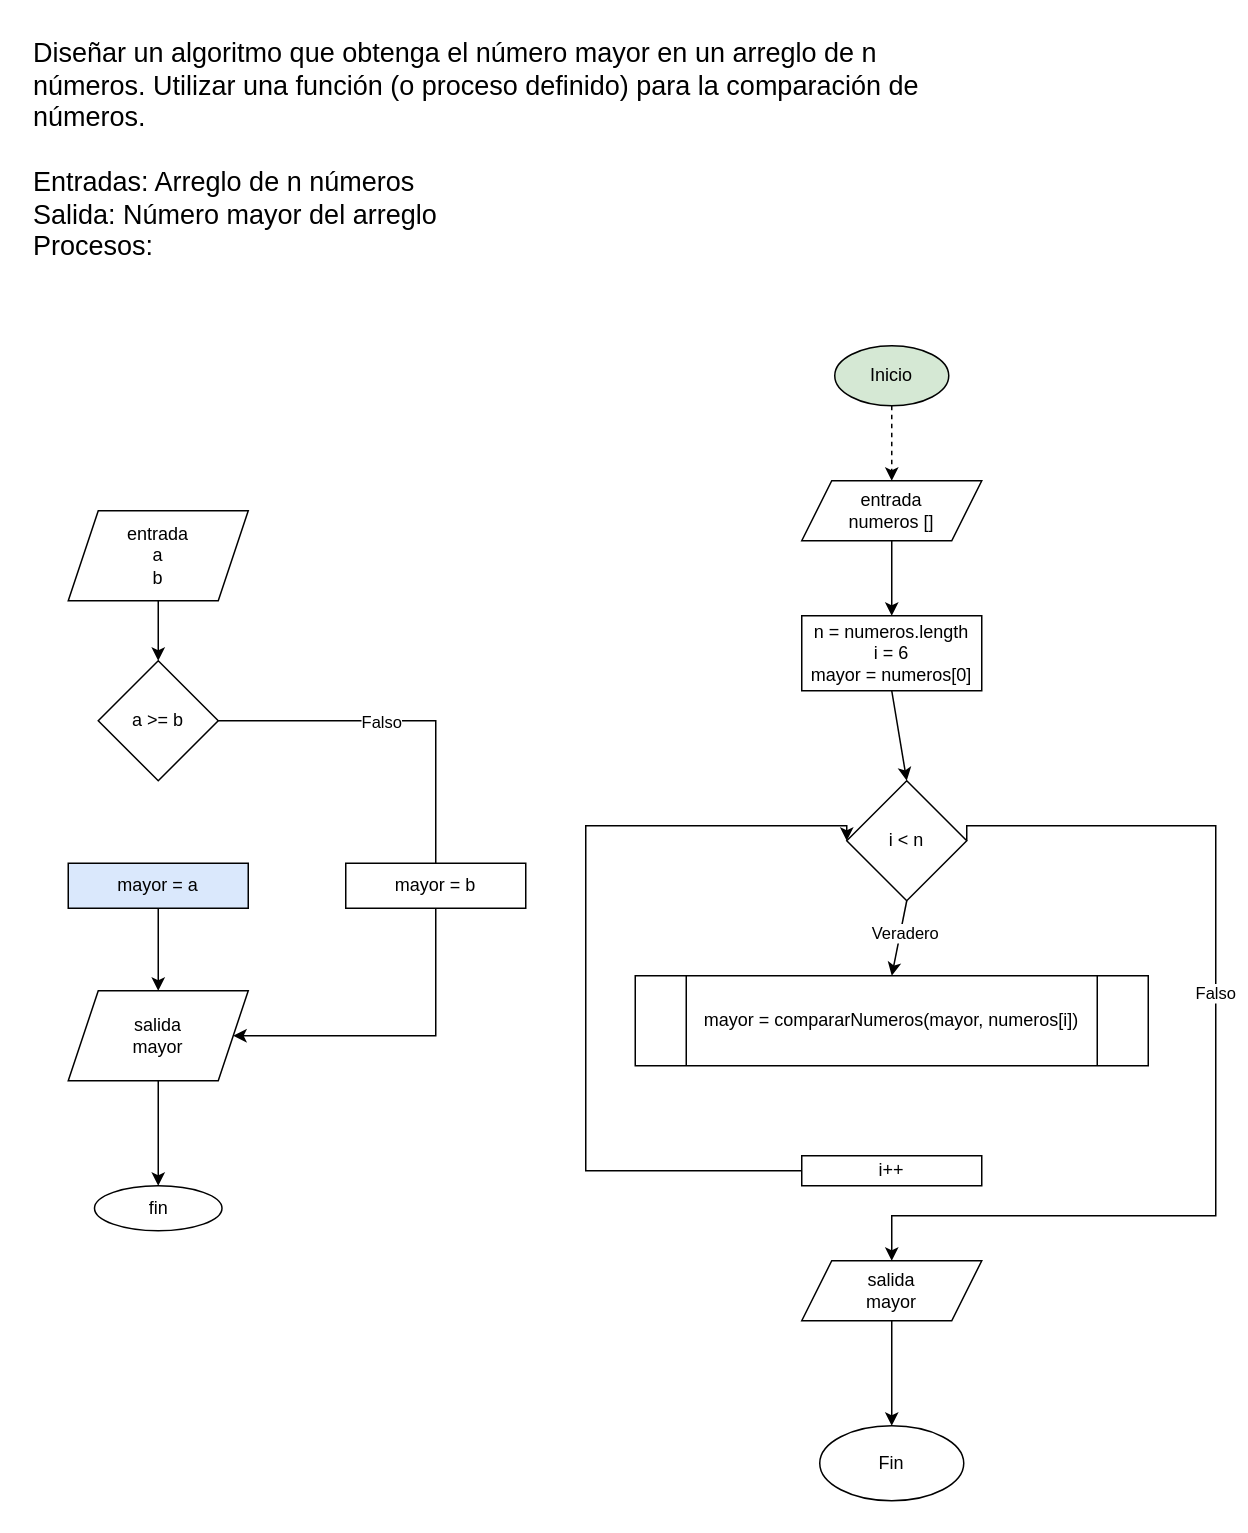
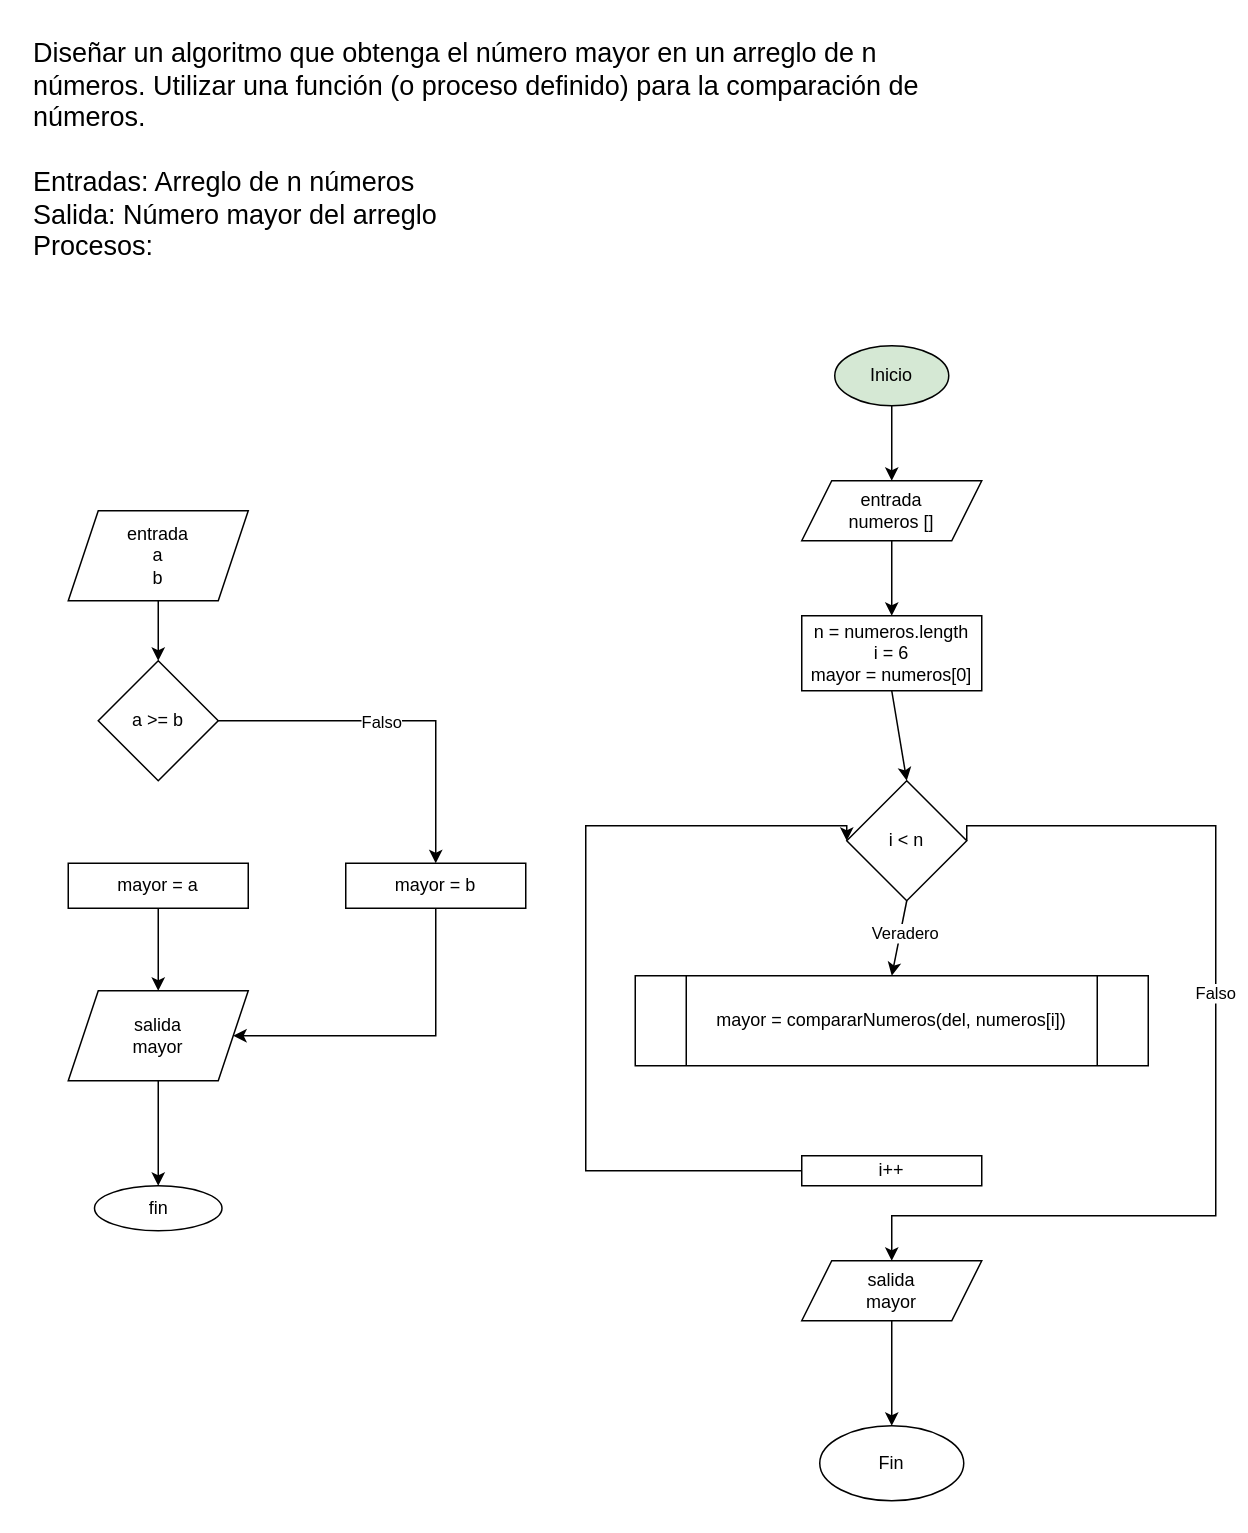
edge "Inicio" -> "entrada numeros []": style dashed -> solid
edge "a >= b" -- "mayor = b": arrowhead none -> classic
node "mayor = a": fillcolor #dae8fc -> #ffffff
node "mayor = compararNumeros(mayor, numeros[i])": label "mayor = compararNumeros(mayor, numeros[i])" -> "mayor = compararNumeros(del, numeros[i])"
